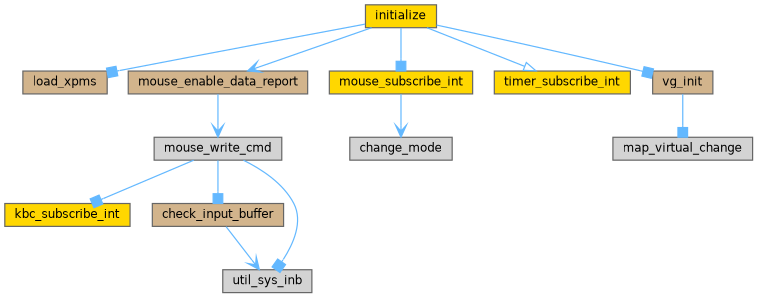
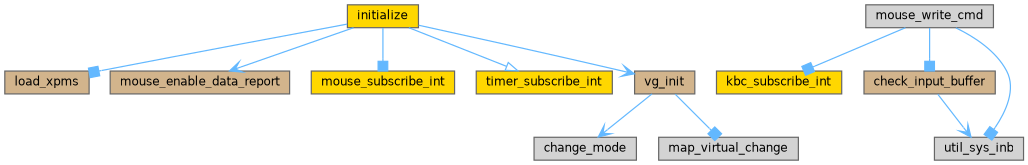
edge "initialize" -> "vg_init": arrowhead box -> vee
edge "mouse_enable_data_report" -> "mouse_write_cmd": removed
edge "mouse_subscribe_int" -> "change_mode": now "vg_init" -> "change_mode"
